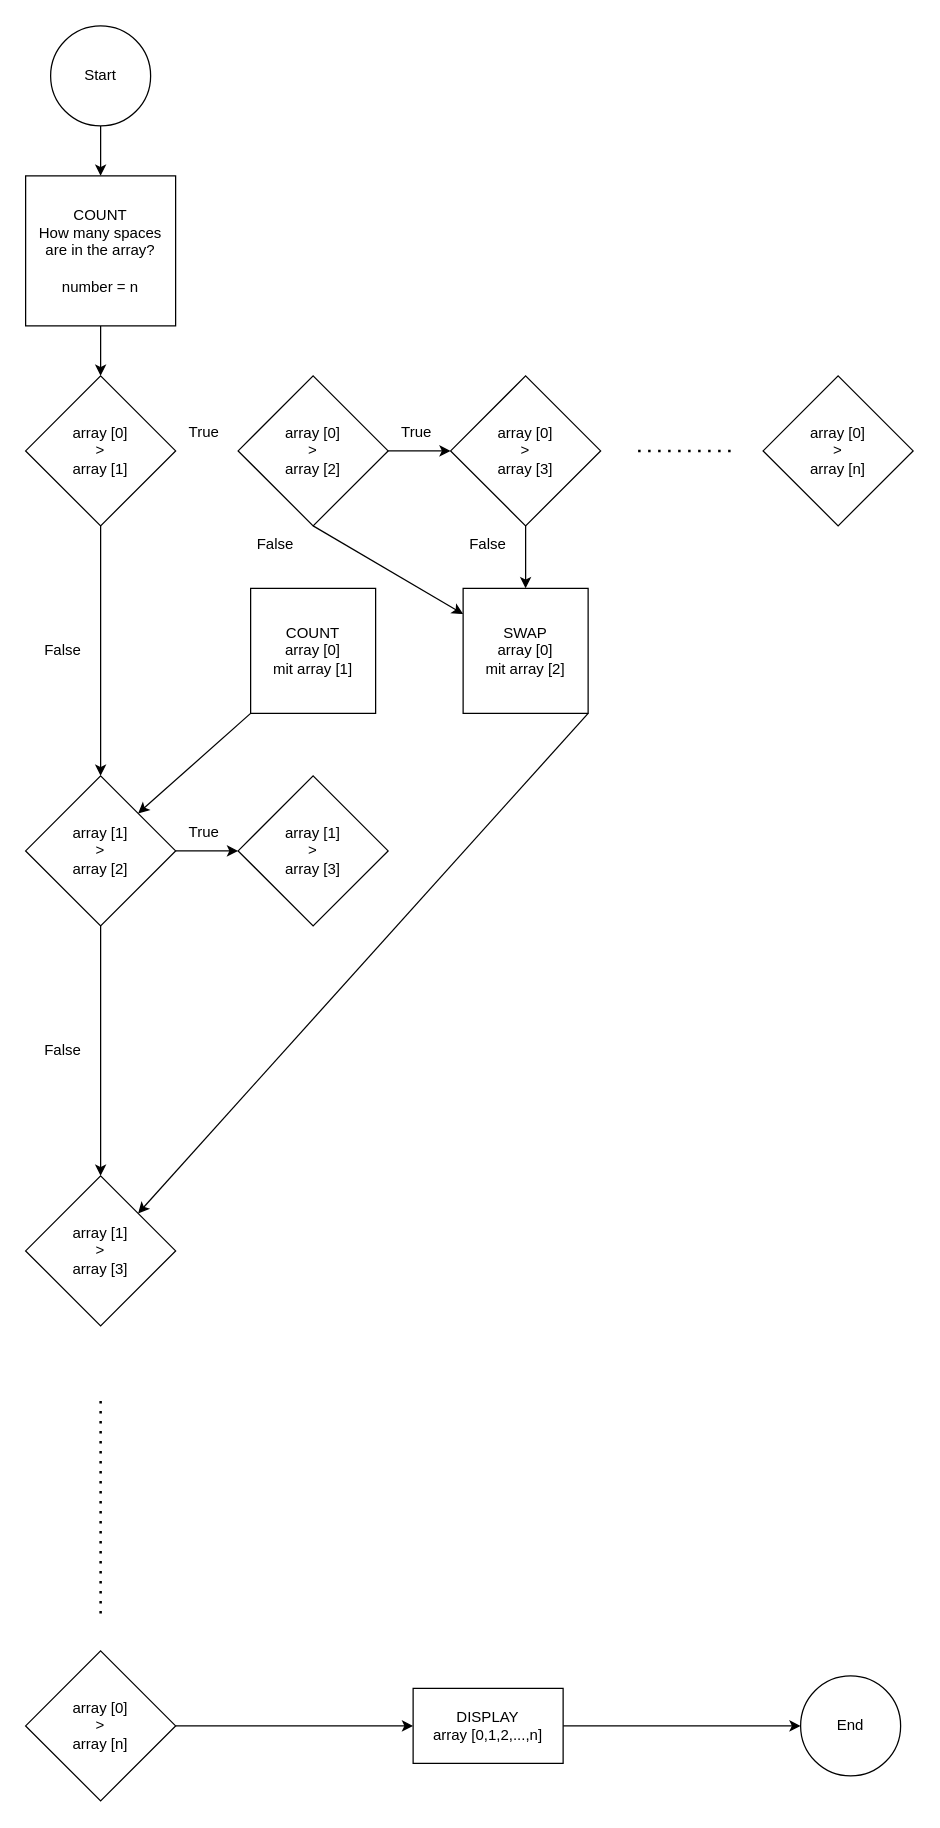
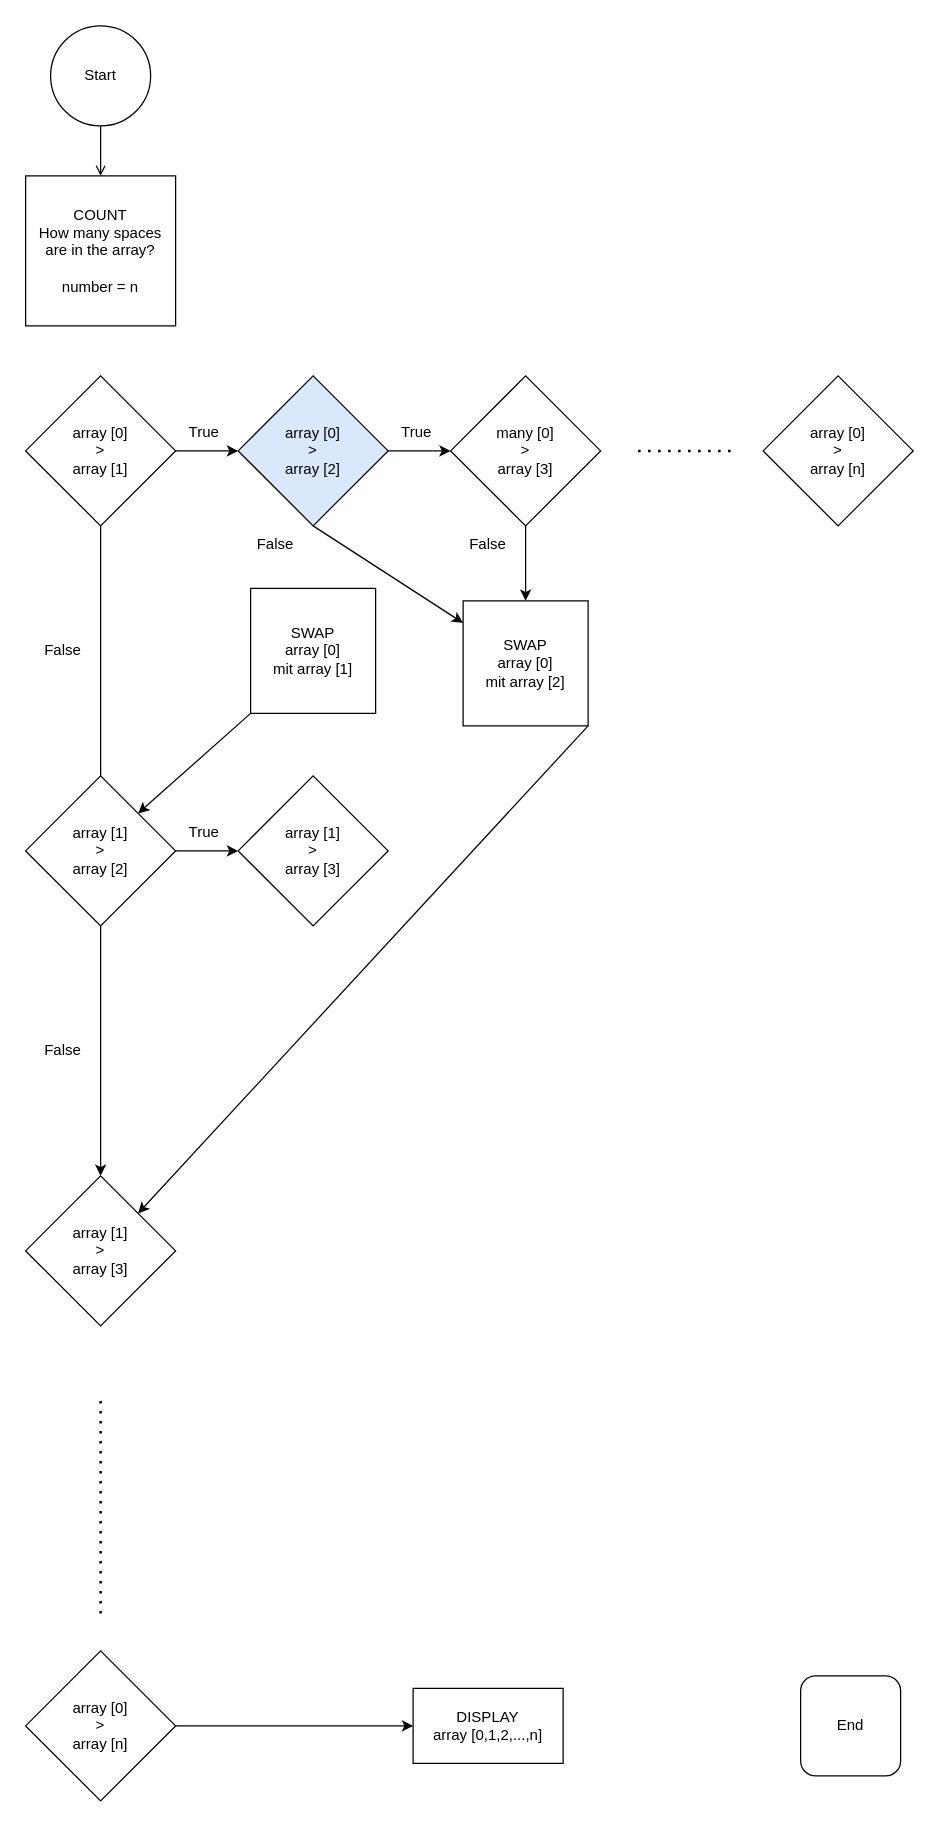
edge "Start" -> "COUNT How many spaces are in the array? number = n": arrowhead classic -> open
edge "COUNT How many spaces are in the array? number = n" -> "array [0] > array [1]": removed
edge "array [0] > array [1]" -> "array [0] > array [2]": added
node "array [0] > array [2]": fillcolor #ffffff -> #dae8fc
node "array [0] > array [3]": label "array [0] > array [3]" -> "many [0] > array [3]"
node "COUNT array [0] mit array [1]": label "COUNT array [0] mit array [1]" -> "SWAP array [0] mit array [1]"
node "SWAP array [0] mit array [2]": moved (526, 651) -> (526, 663)
edge "array [0] > array [1]" -> "array [1] > array [2]": arrowhead classic -> none
edge "DISPLAY array [0,1,2,...,n]" -> "End": removed
node "End": shape ellipse -> rounded rectangle
